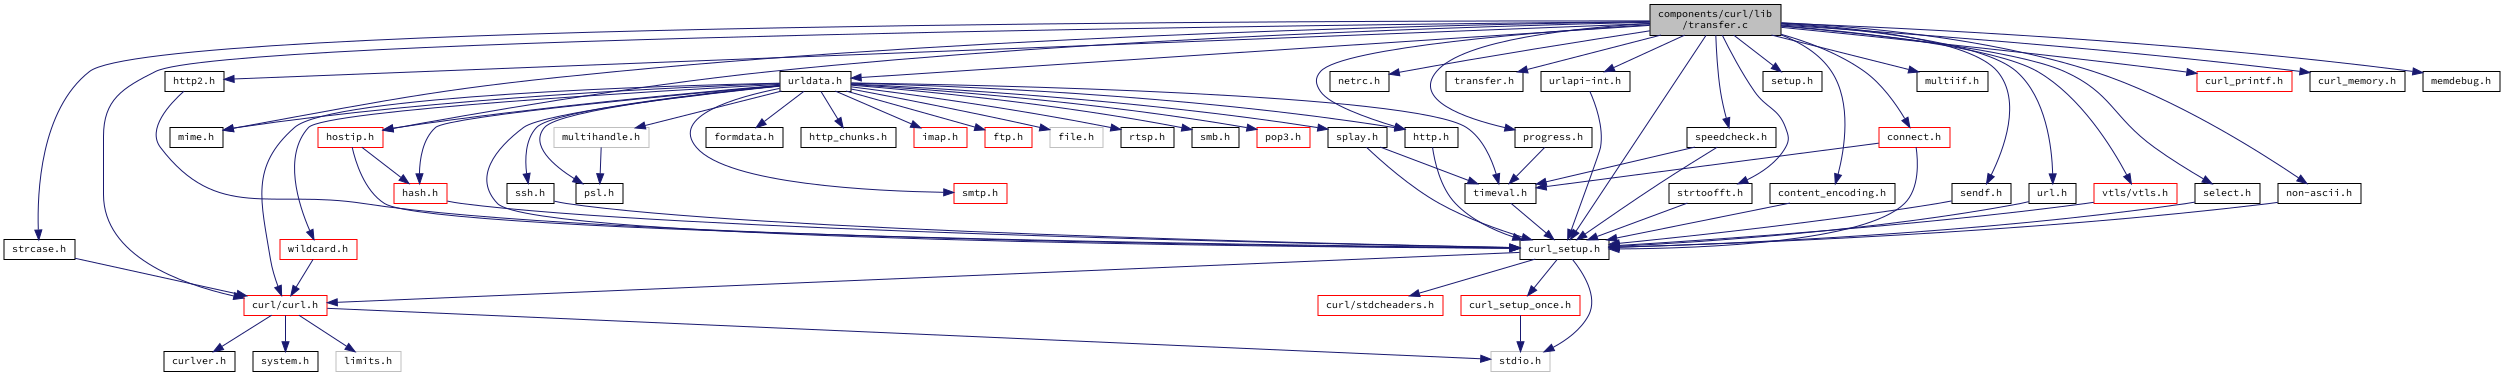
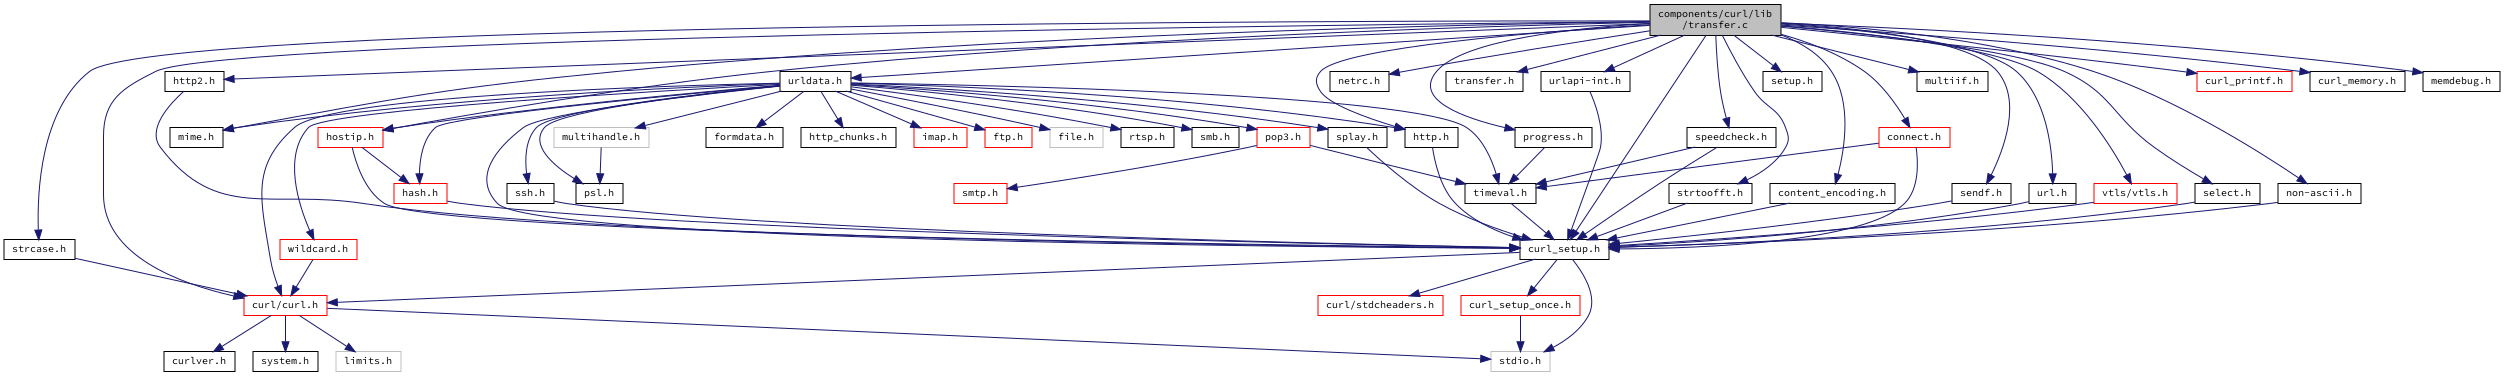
edge "splay.h" -> "timeval.h": now "pop3.h" -> "timeval.h"
edge "urldata.h" -> "smtp.h": now "pop3.h" -> "smtp.h"
